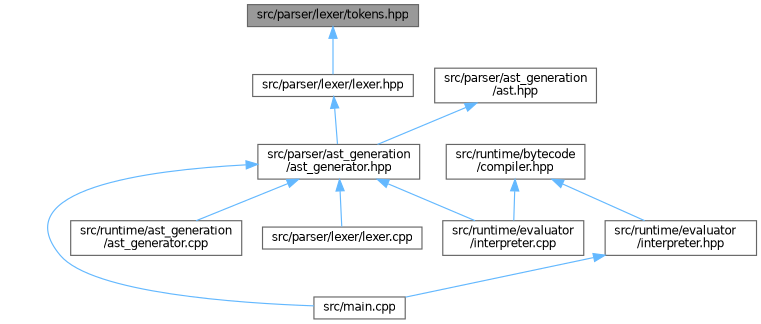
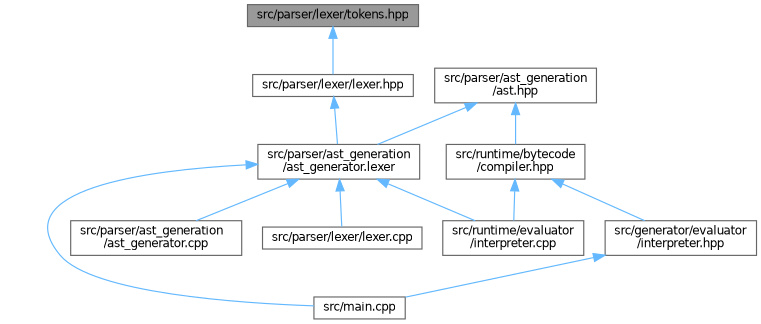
edge "src/runtime/bytecode /compiler.hpp" -> "src/parser/ast_generation /ast.hpp": added
node "src/parser/ast_generation /ast_generator.hpp": label "src/parser/ast_generation /ast_generator.hpp" -> "src/parser/ast_generation /ast_generator.lexer"
node "src/runtime/ast_generation /ast_generator.cpp": label "src/runtime/ast_generation /ast_generator.cpp" -> "src/parser/ast_generation /ast_generator.cpp"
node "src/runtime/evaluator /interpreter.hpp": label "src/runtime/evaluator /interpreter.hpp" -> "src/generator/evaluator /interpreter.hpp"
